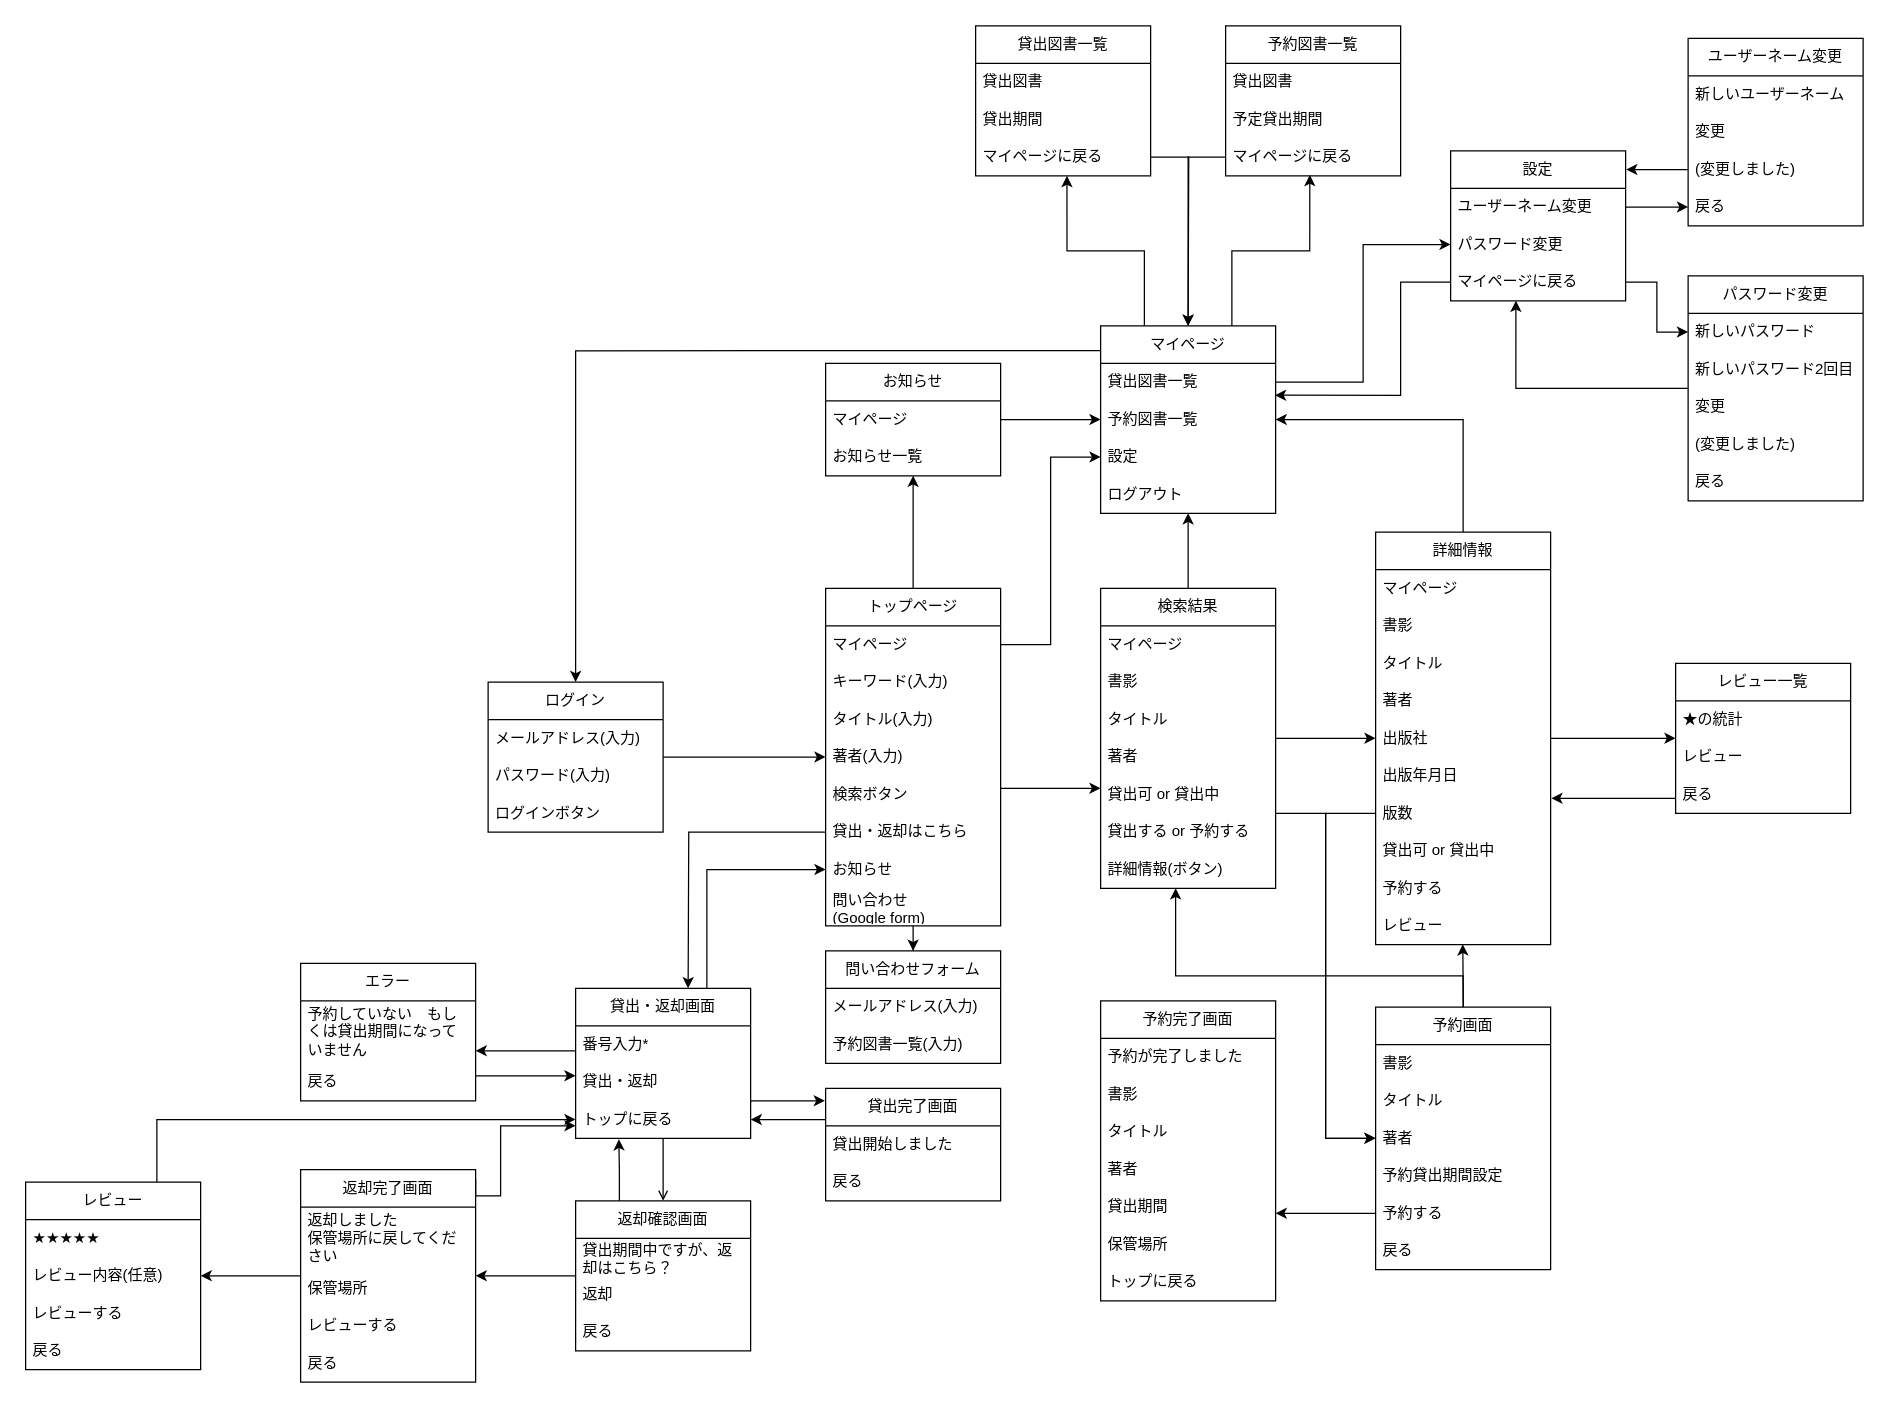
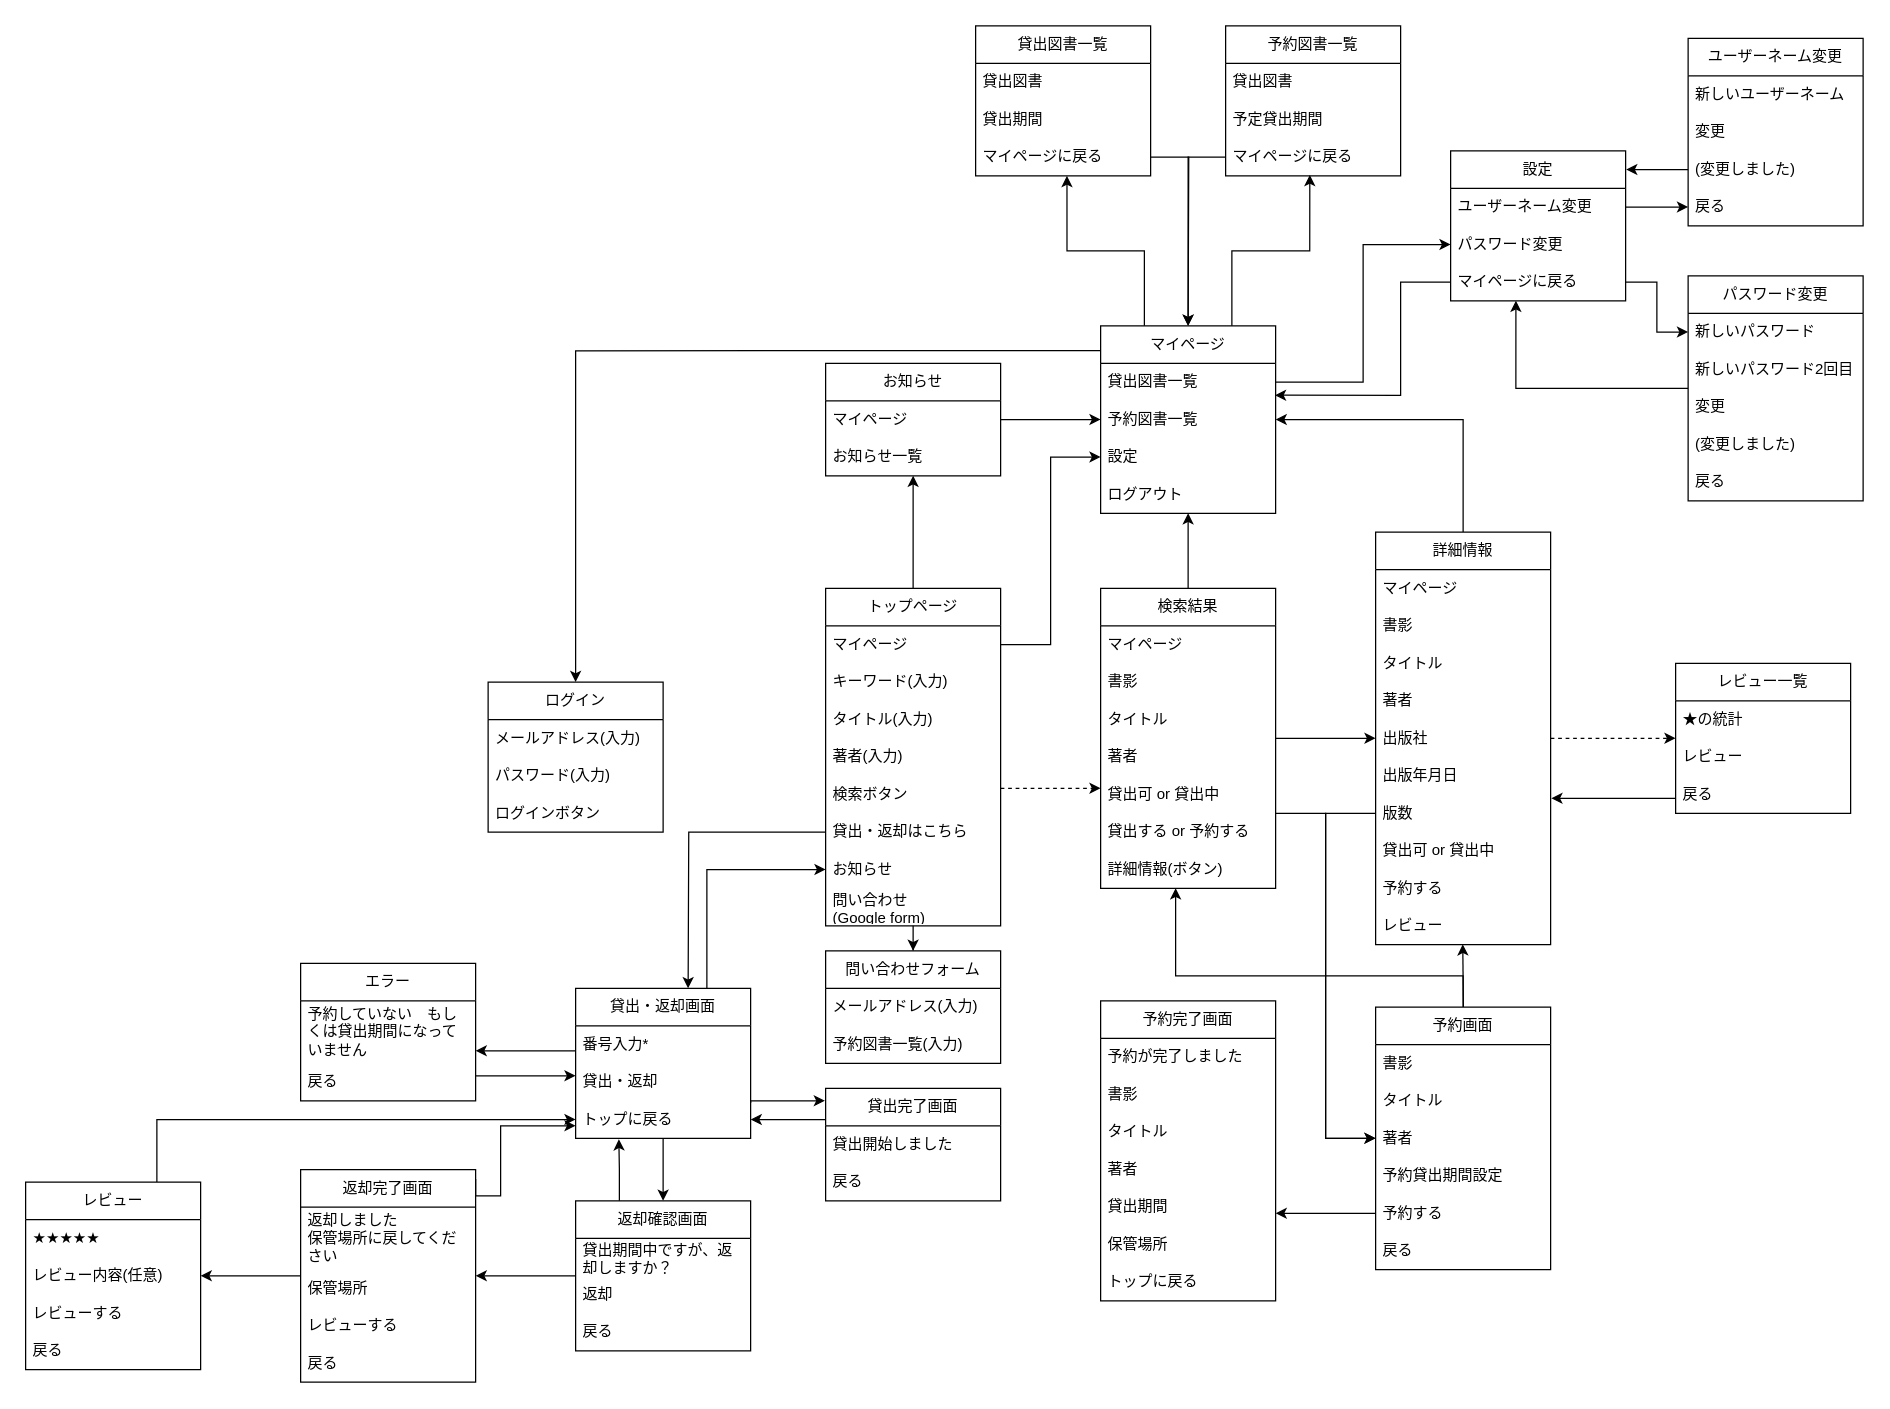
edge "詳細情報" -> "レビュー一覧": style solid -> dashed
edge "ログイン" -> "著者(入力)": removed
edge "トップページ" -> "検索結果": style solid -> dashed
edge "貸出・返却画面" -> "返却確認画面": arrowhead open -> classic
node "貸出期間中ですが、返却はこちら？": label "貸出期間中ですが、返却はこちら？" -> "貸出期間中ですが、返却しますか？"
